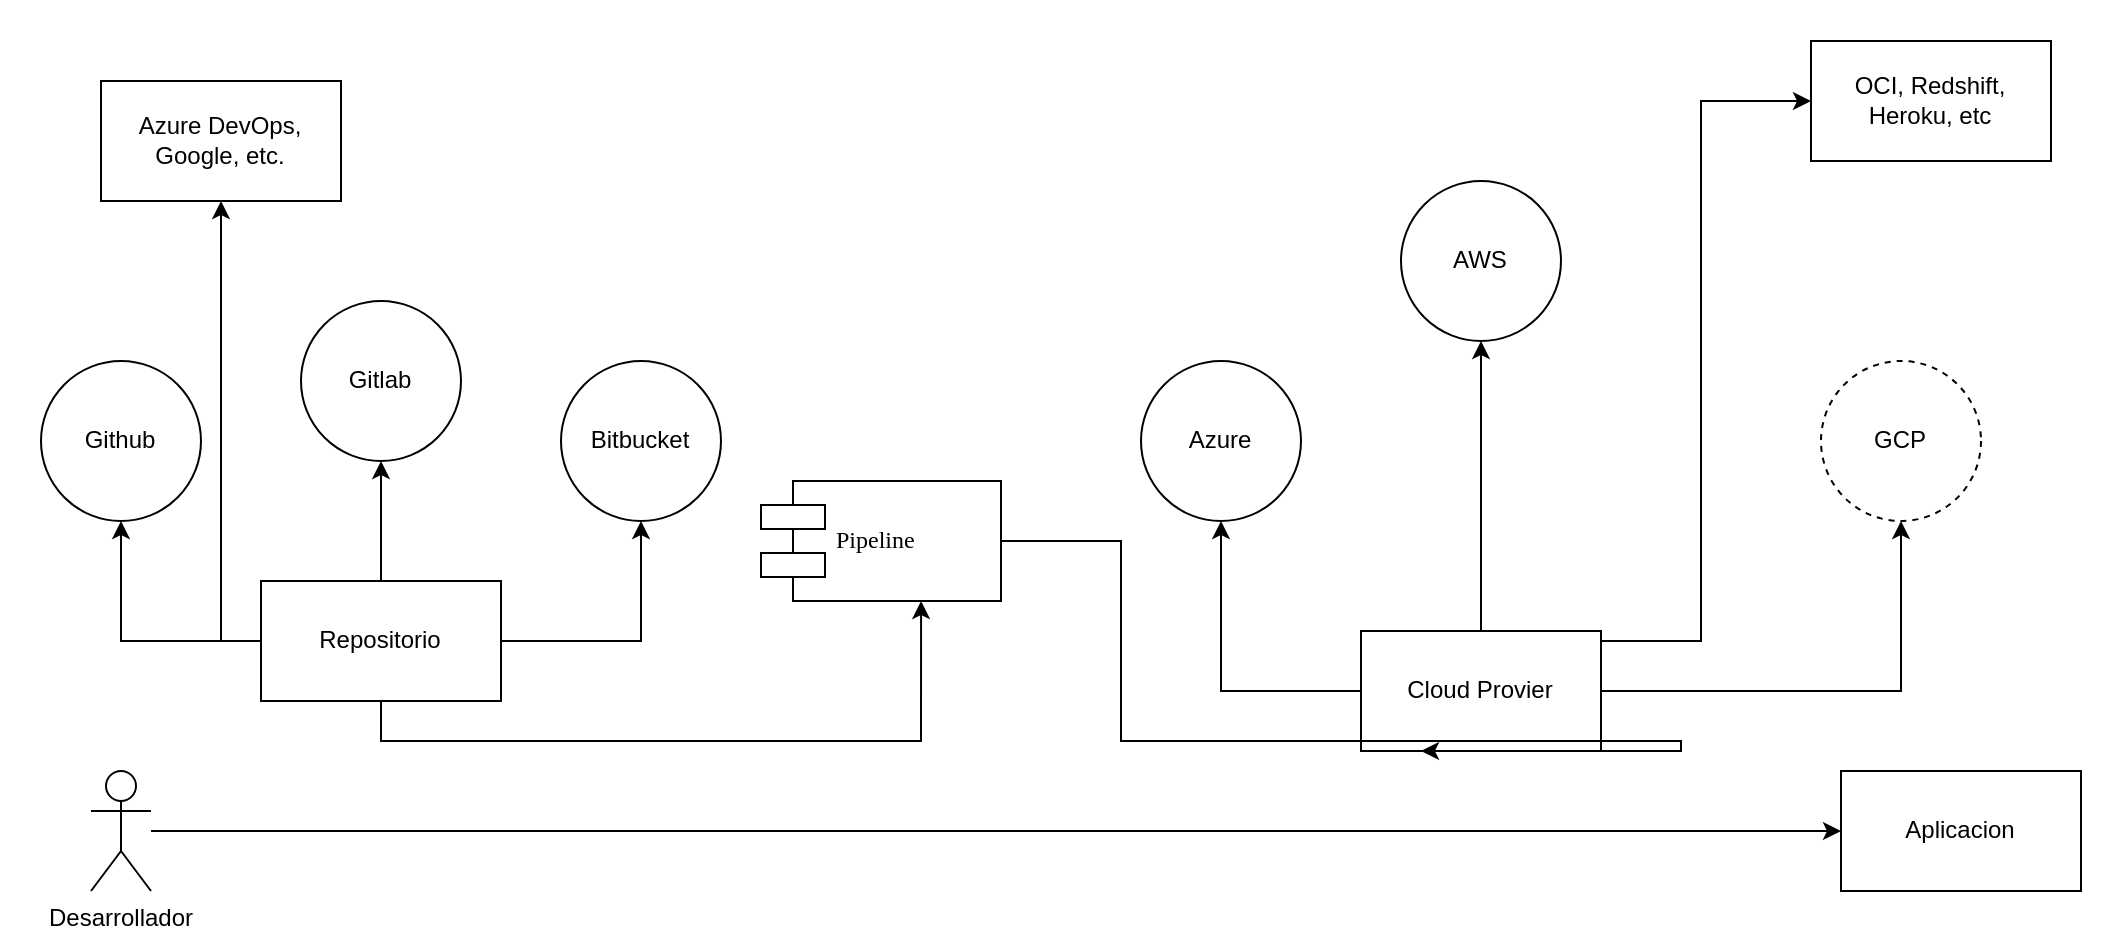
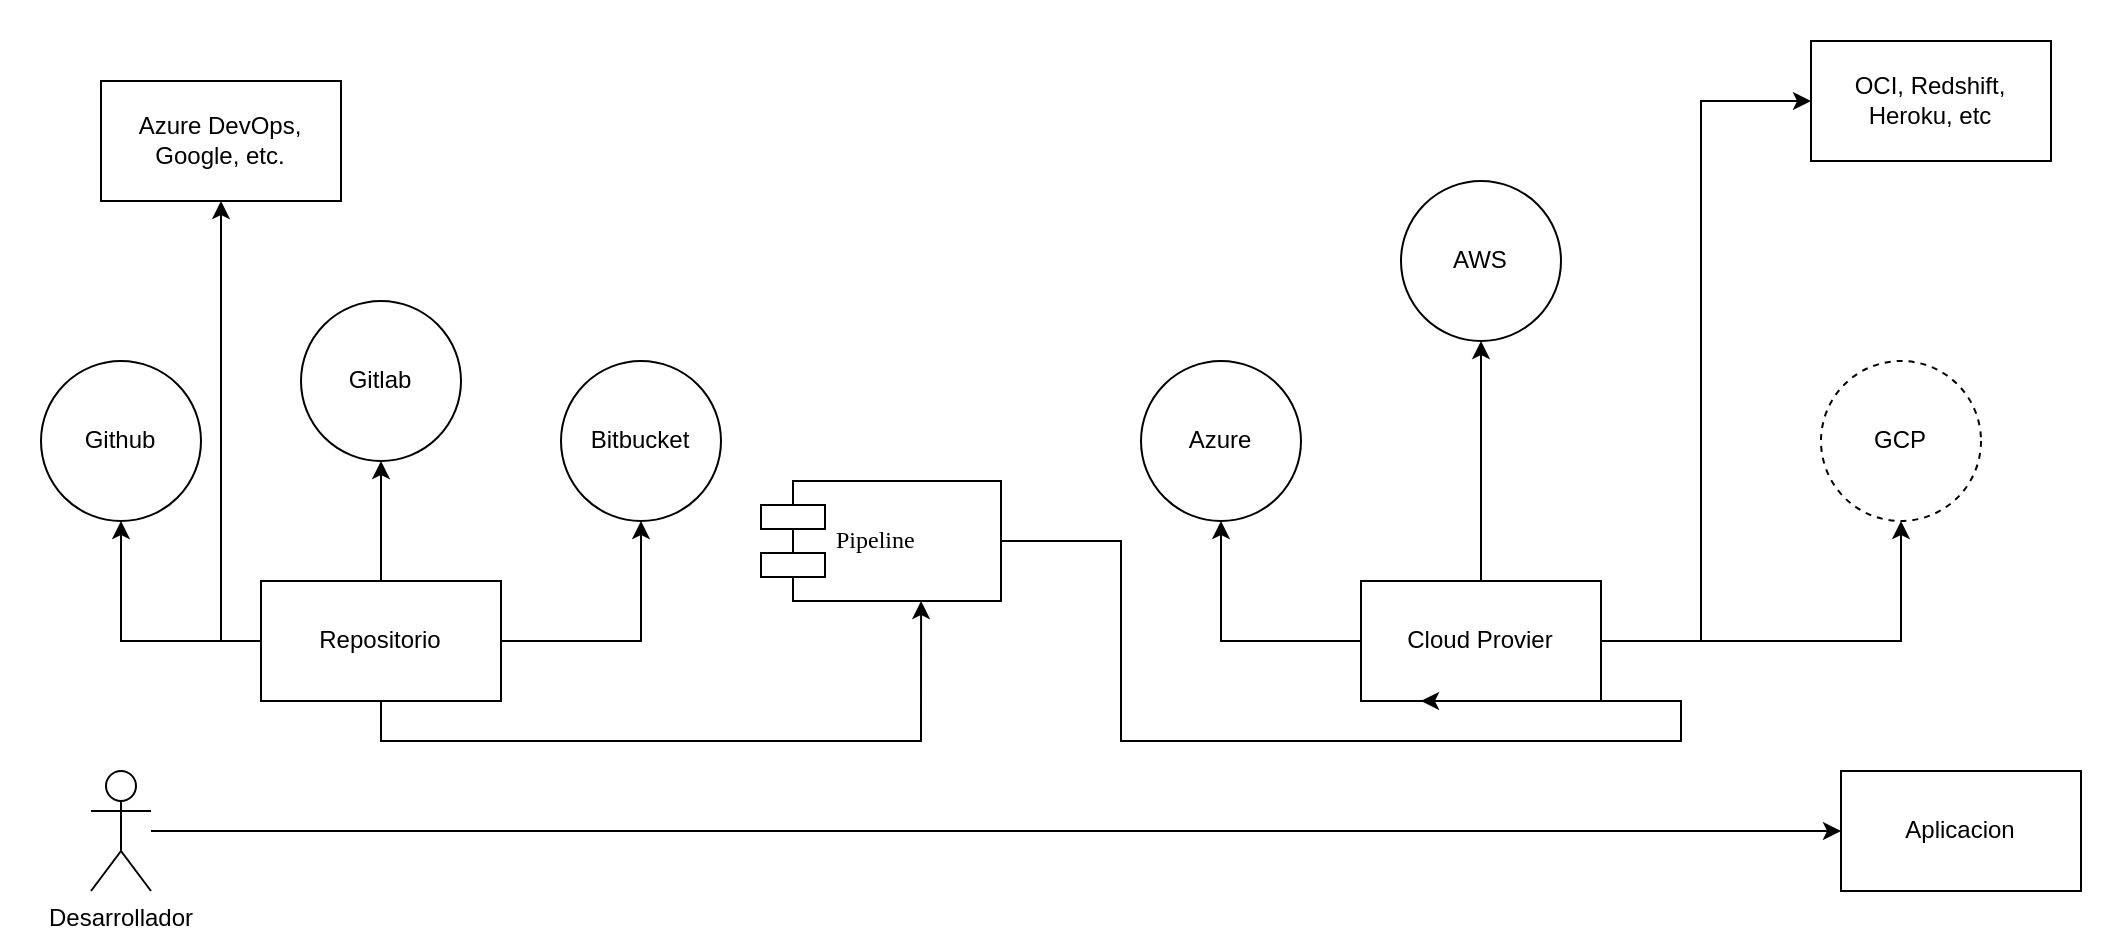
node "Cloud Provier": moved (1481, 691) -> (1481, 641)
